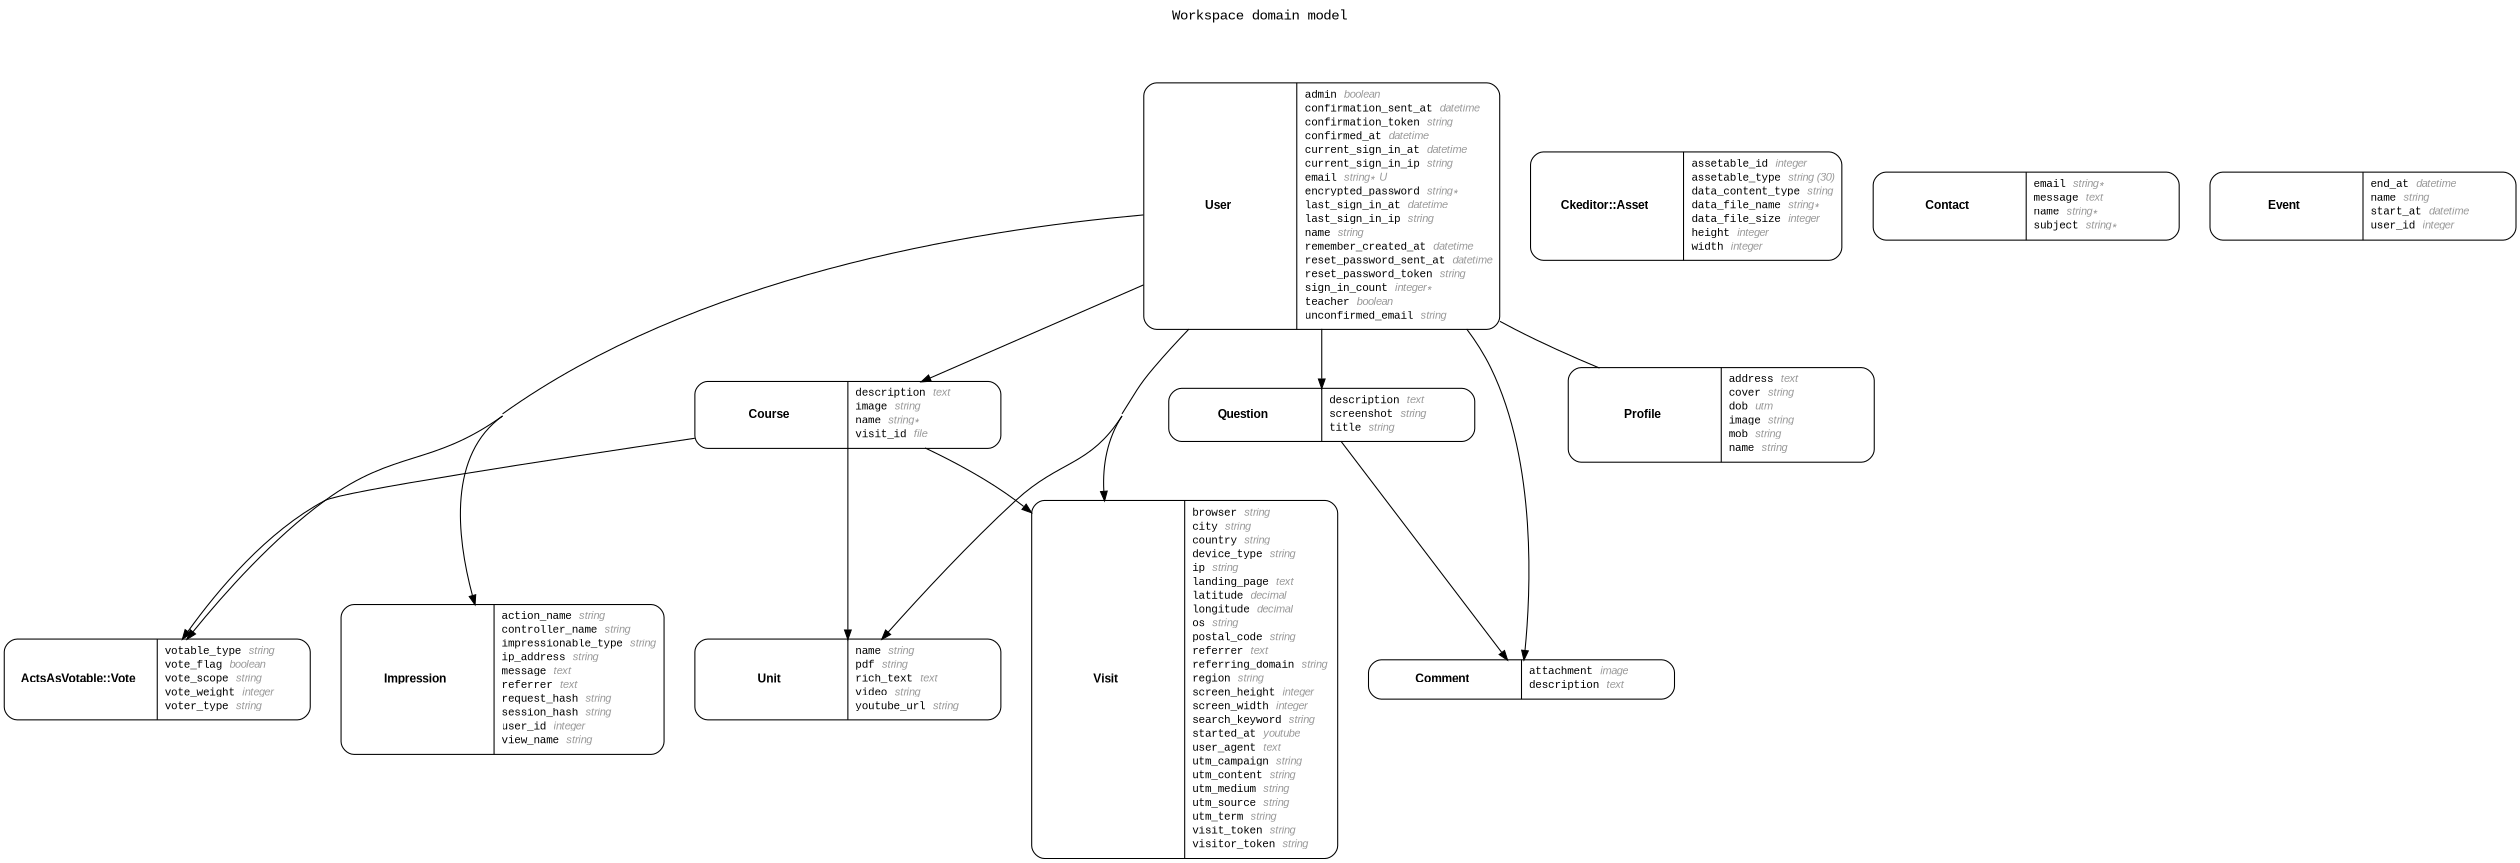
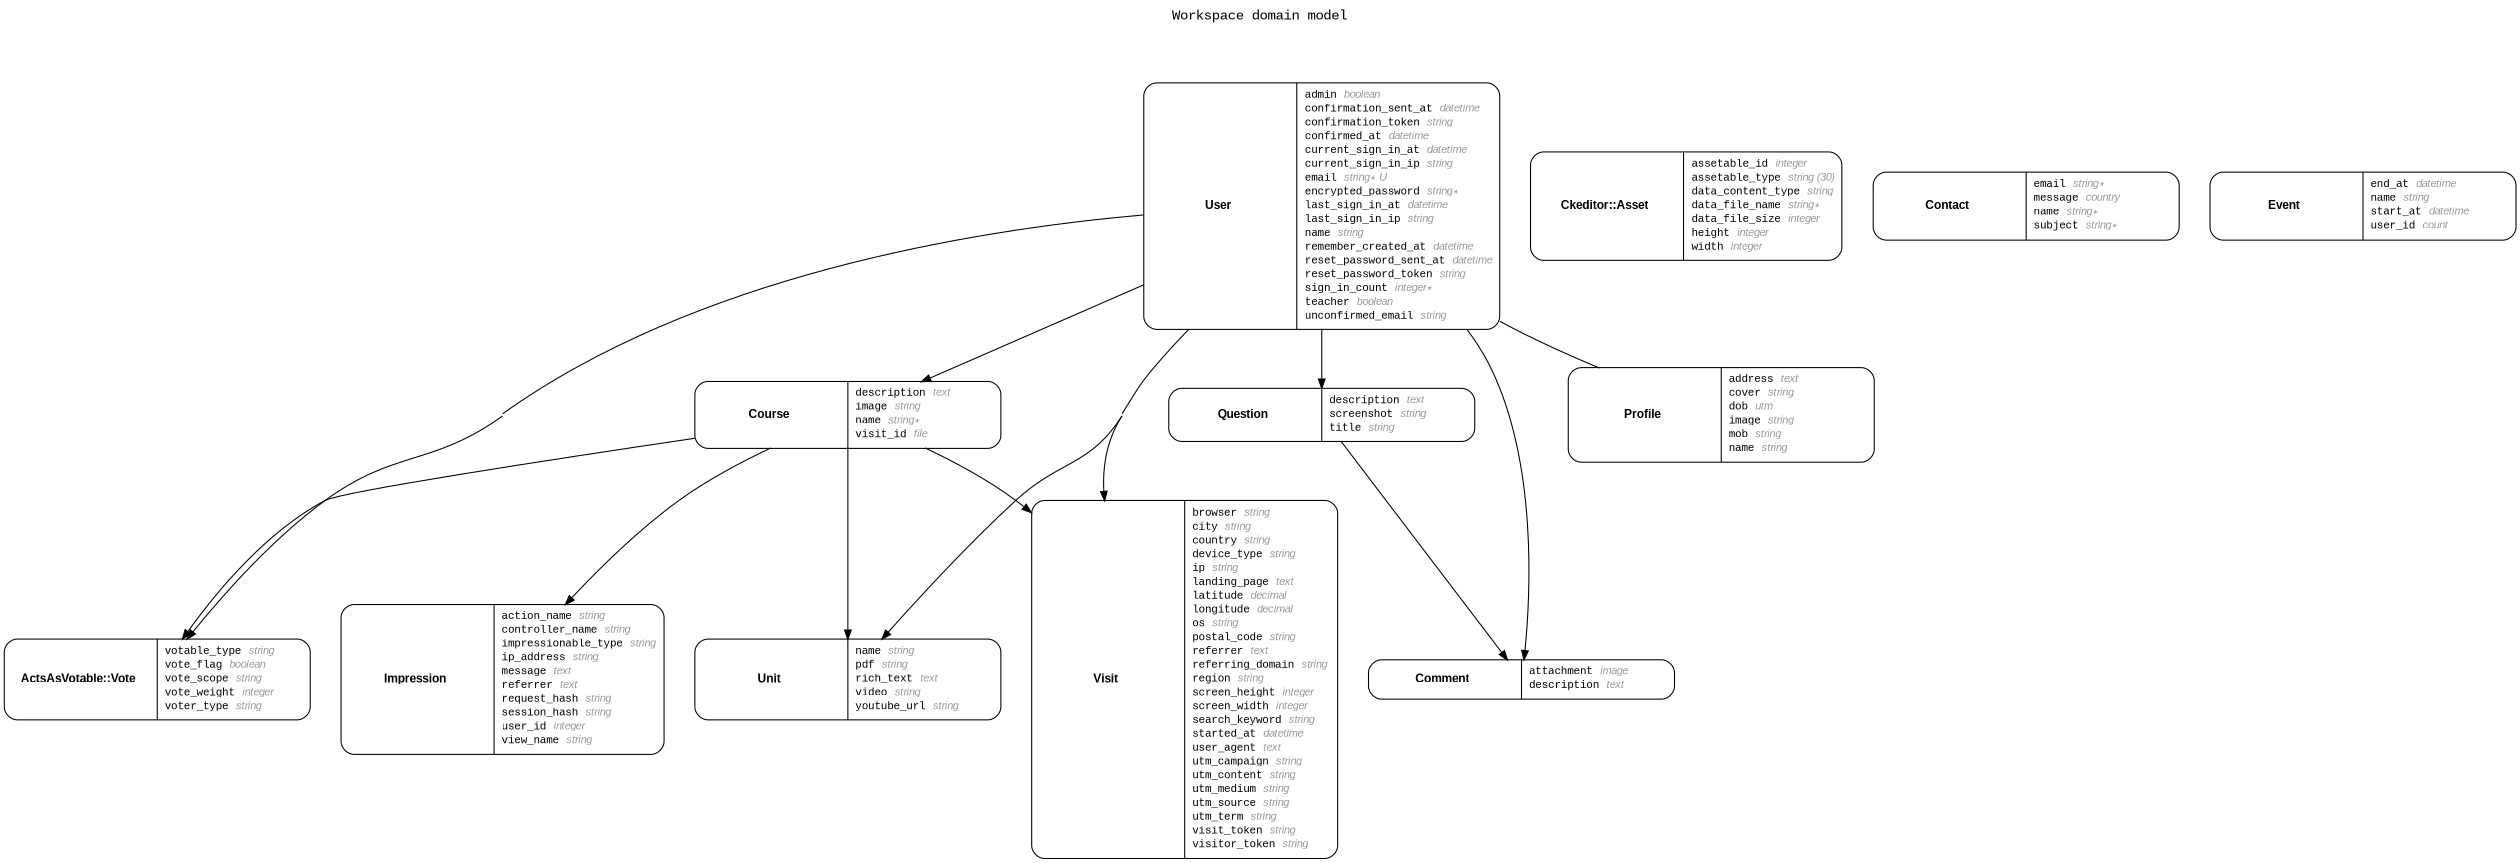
node "Contact": text "text" -> "country"
node "Event": text "integer" -> "count"
edge "User" -- "Impression": now "Course" -- "Impression"
node "Visit": text "youtube" -> "datetime"
